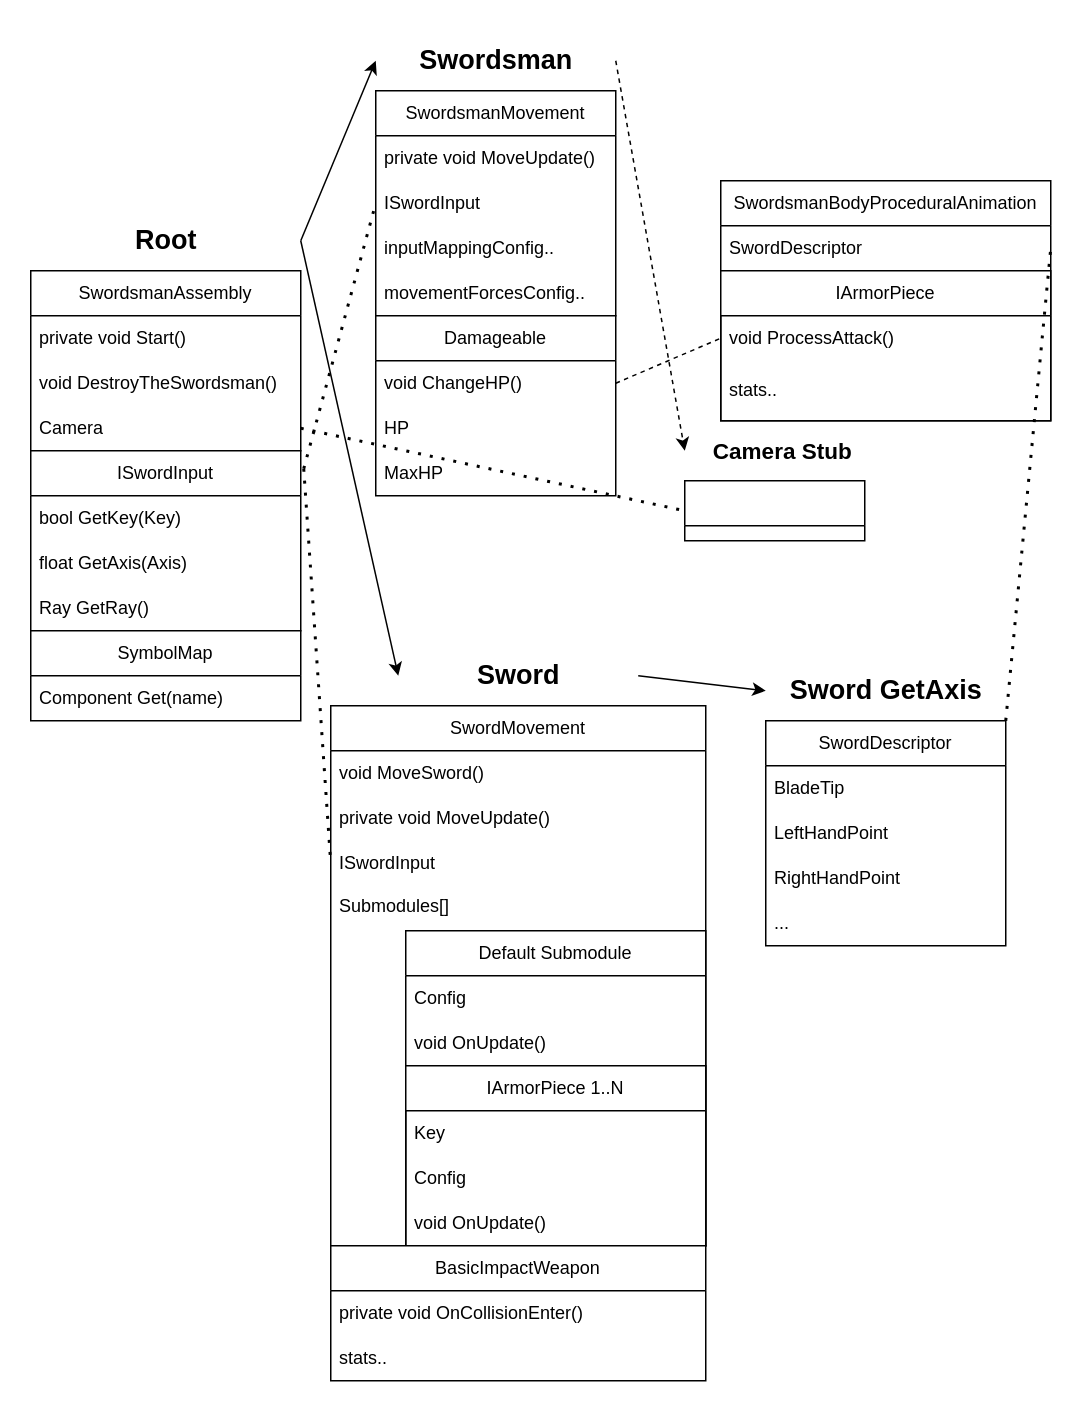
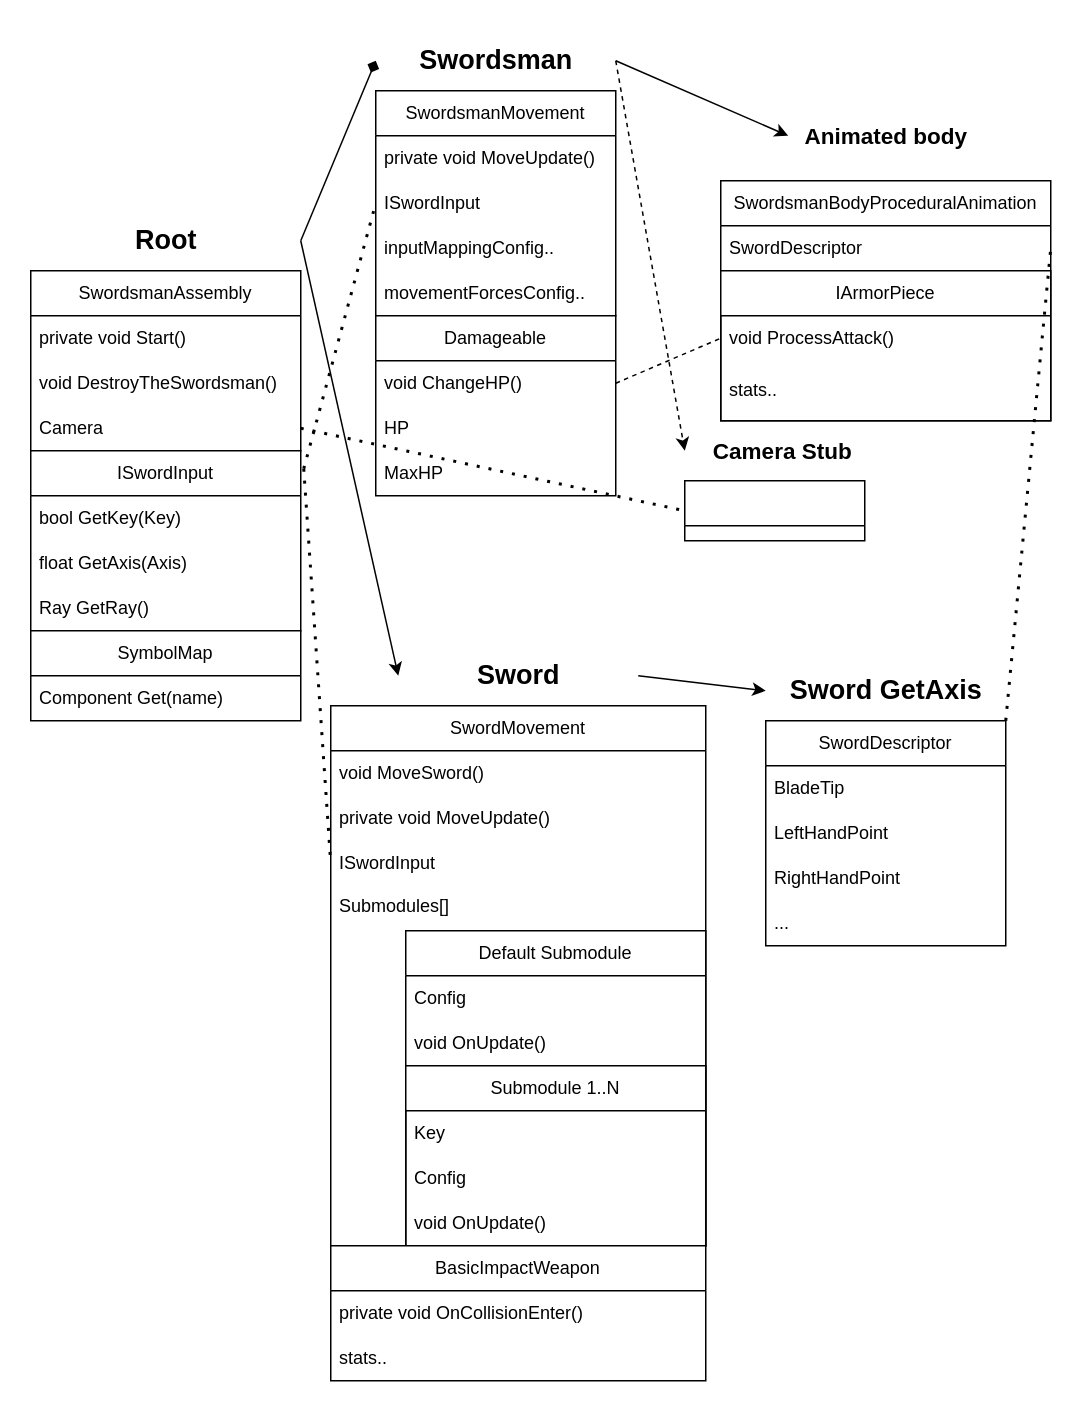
edge "Root" -> "Swordsman": arrowhead classic -> diamond
edge "Swordsman" -> "Animated body": added
node "Animated body": added
node "IArmorPiece 1..N": label "IArmorPiece 1..N" -> "Submodule 1..N"
